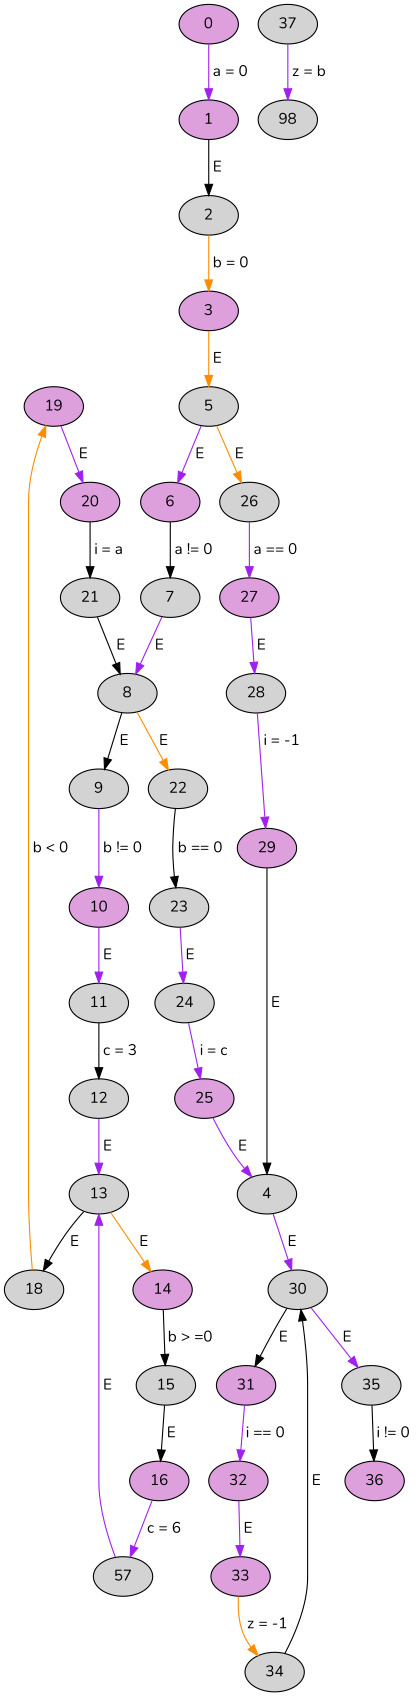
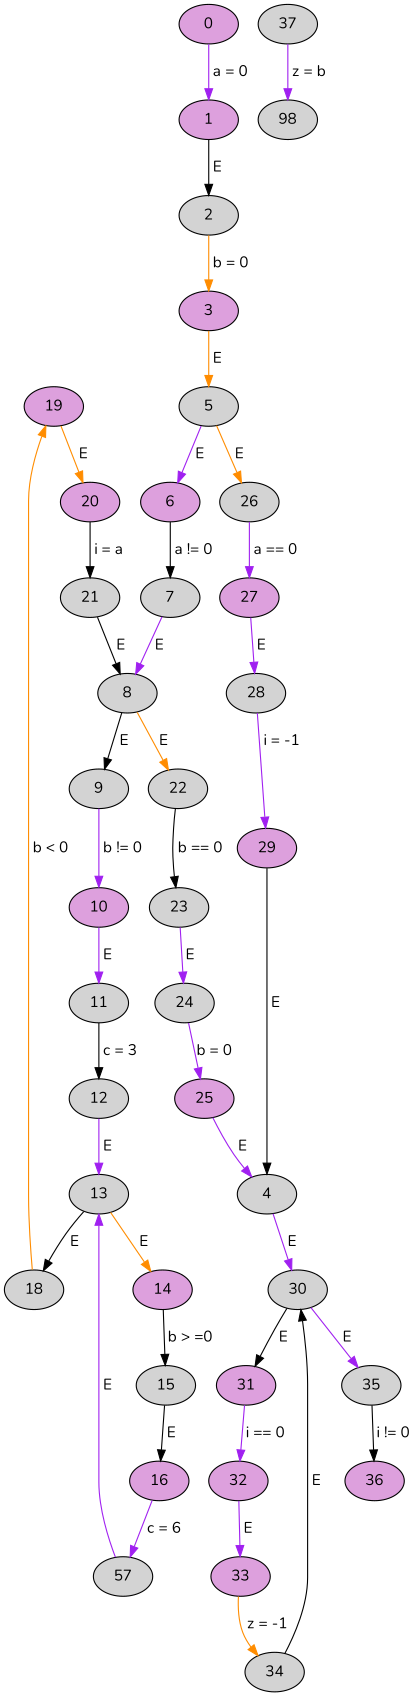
edge "19" -> "20": color purple -> darkorange
edge "24" -> "25": label " i = c " -> " b = 0 "
